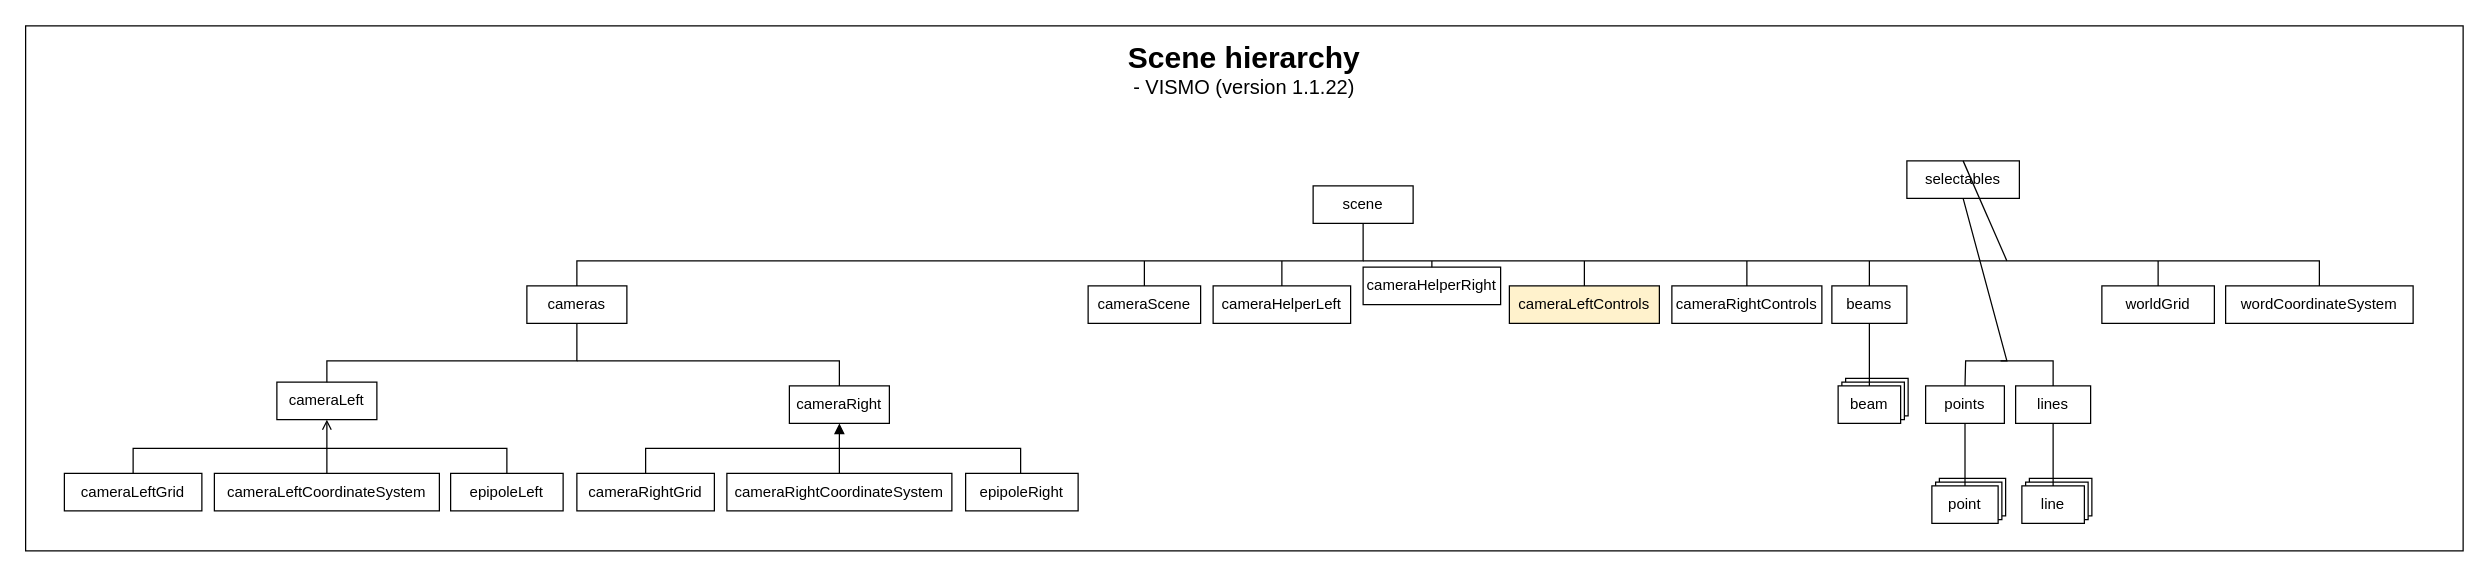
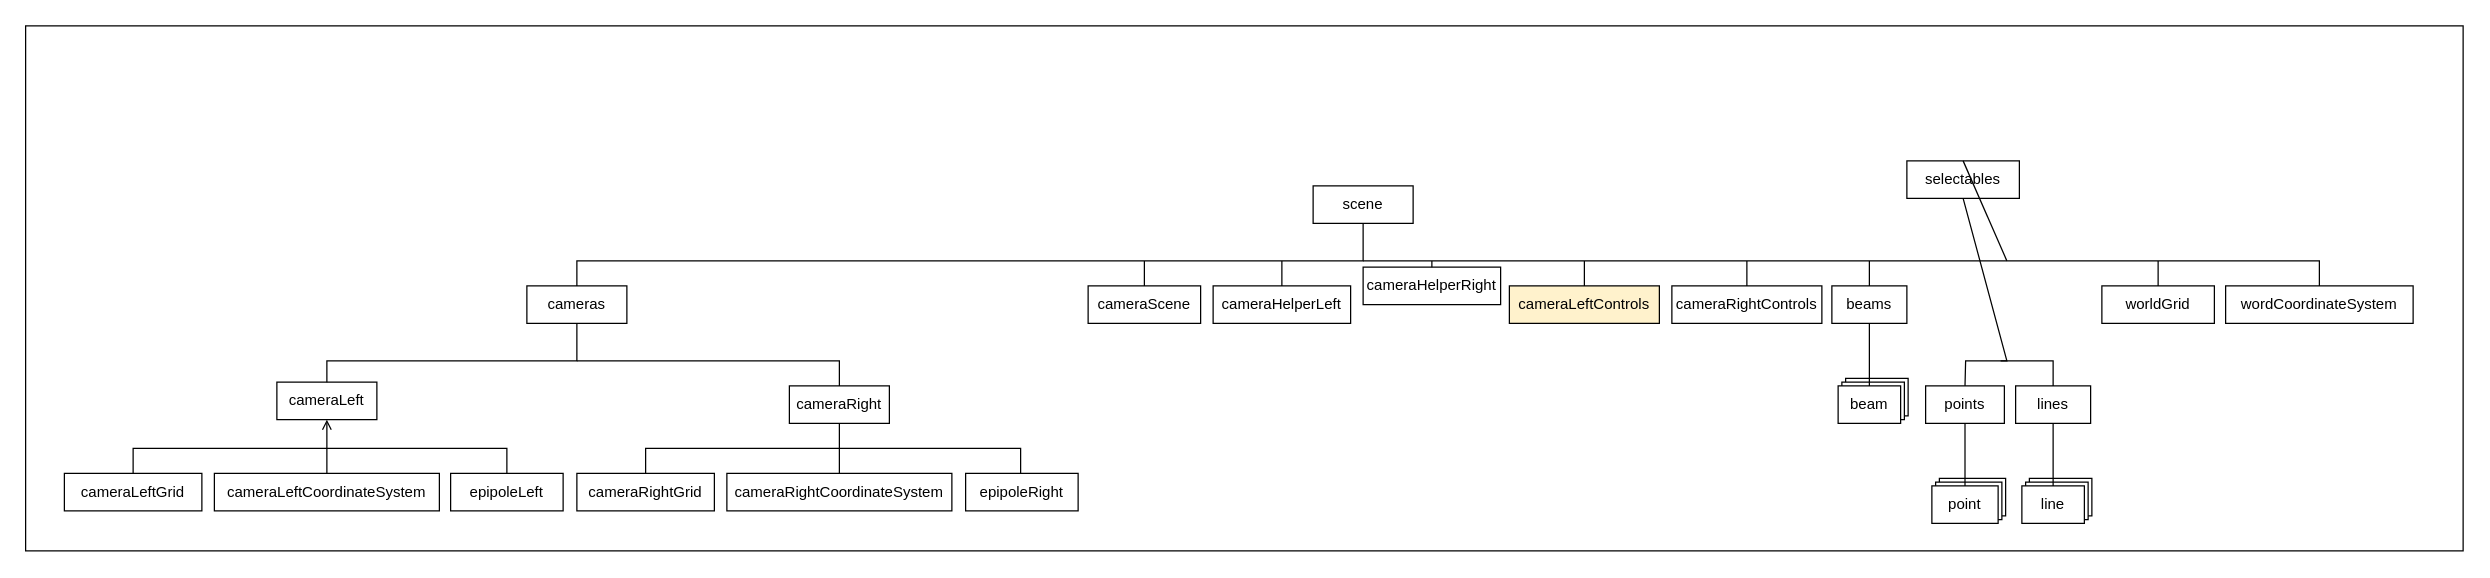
node "Scene hierarchy - VISMO (version 1.1.22)": removed
edge "cameraRightGrid" -> "cameraRight": arrowhead block -> none
